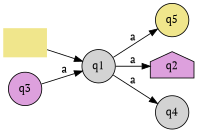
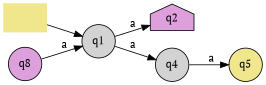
edge "q1" -> "q5": now "q4" -> "q5"
node "q3": label "q3" -> "q8"
